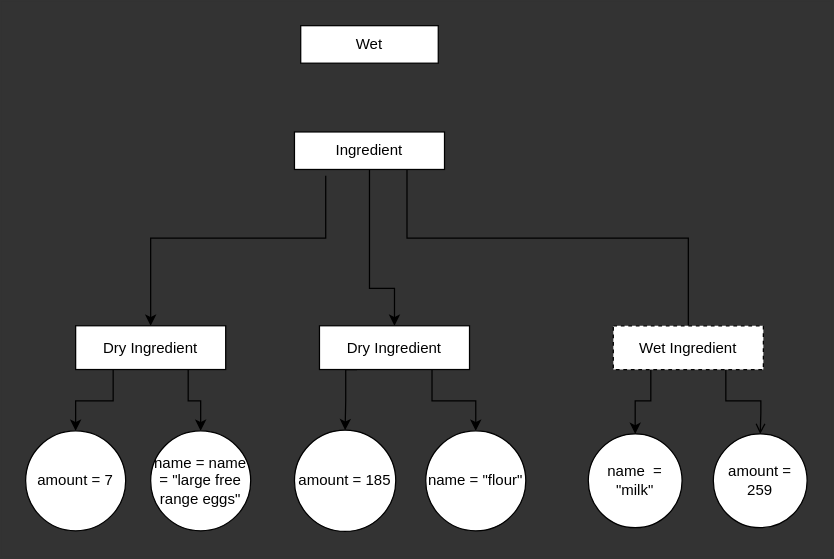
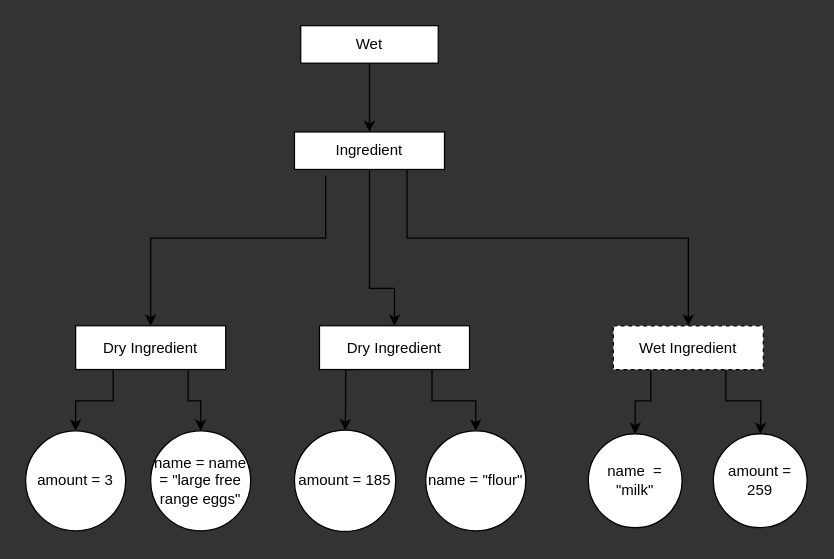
edge "Wet" -> "Ingredient": added
edge "Ingredient" -- "Wet Ingredient": arrowhead none -> classic
edge "Wet Ingredient" -> "amount = 259": arrowhead open -> classic
node "amount = 7": label "amount = 7" -> "amount = 3"
